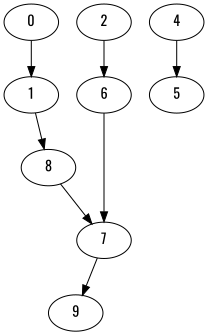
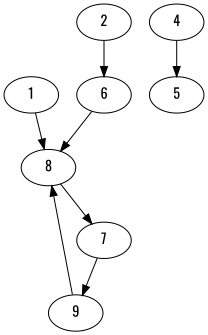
node "0": removed
edge "6" -> "7": now "6" -> "8"
edge "9" -> "8": added
